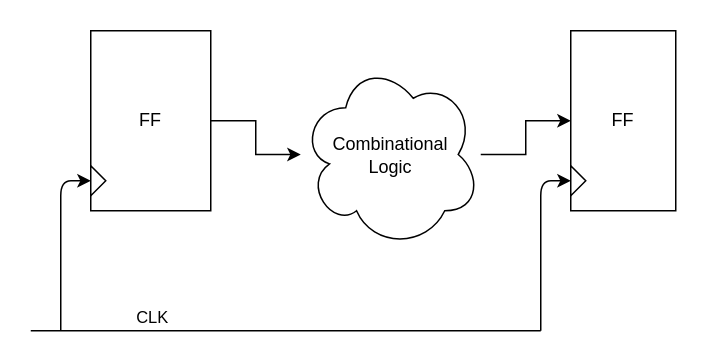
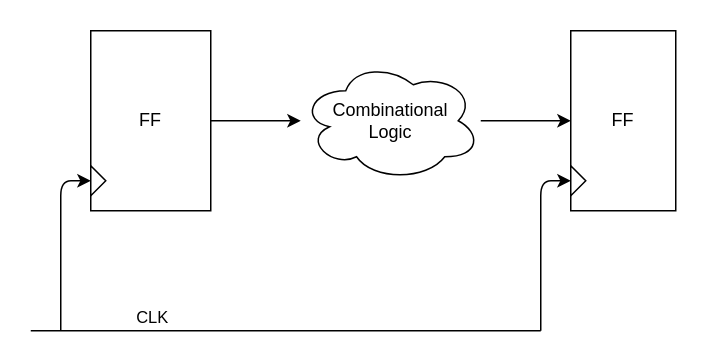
node "Combinational Logic": size 180x188 -> 180x120
